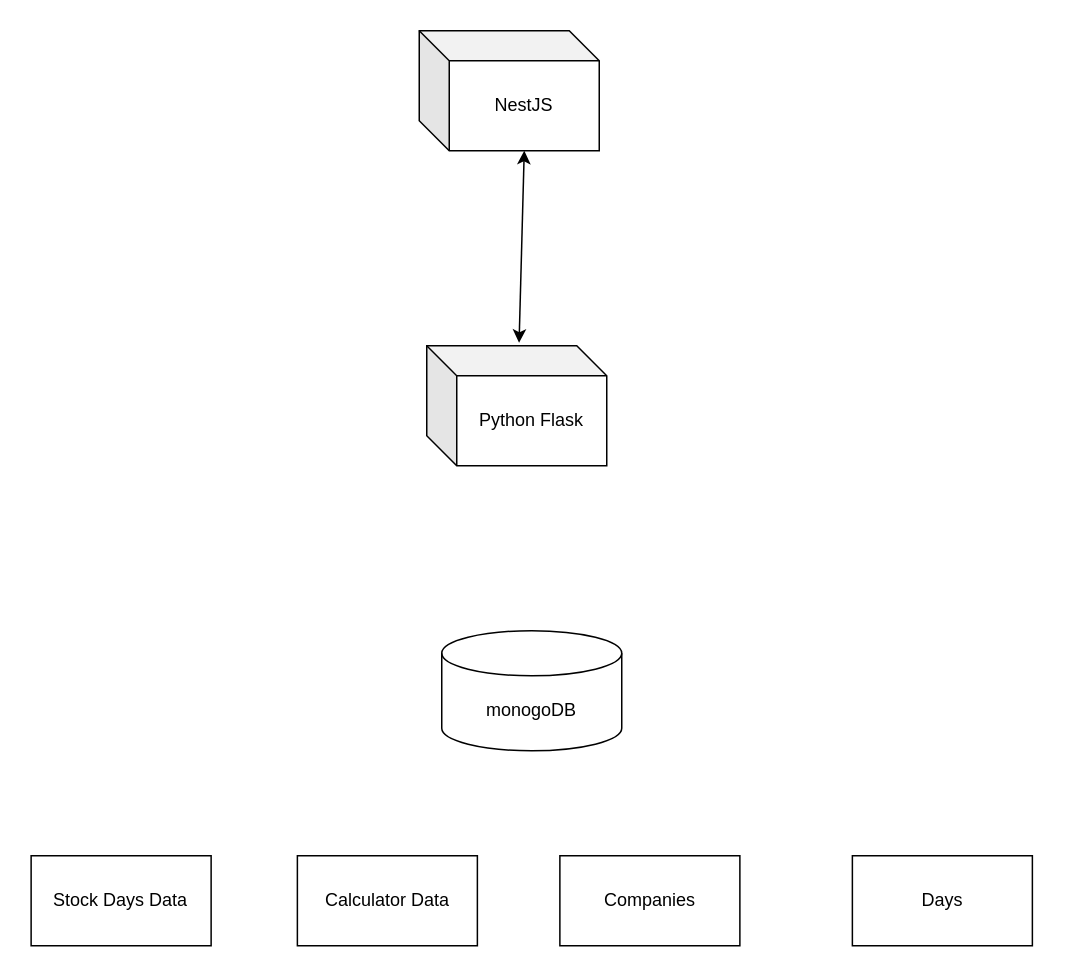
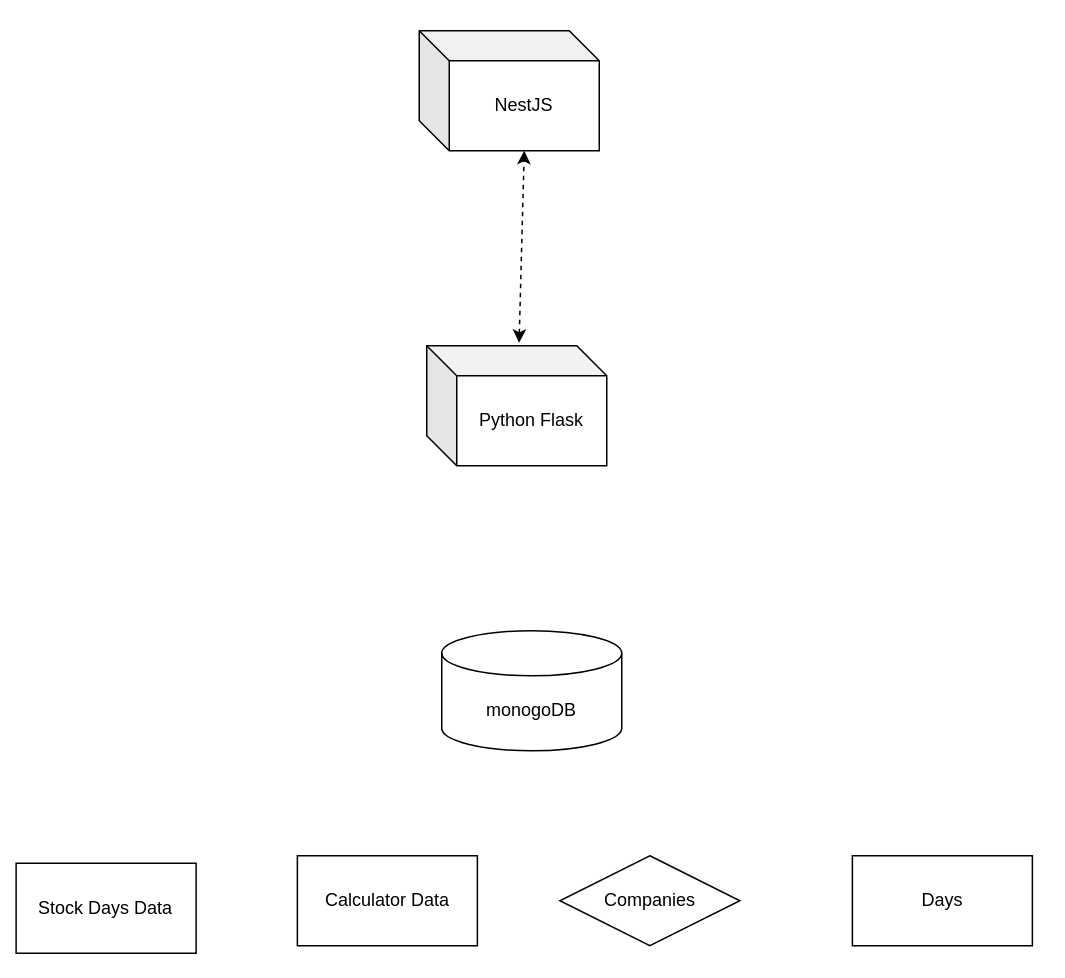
edge "NestJS" -- "Python Flask": style solid -> dashed
node "Stock Days Data": moved (121, 901) -> (106, 908)
node "Companies": shape rectangle -> diamond
